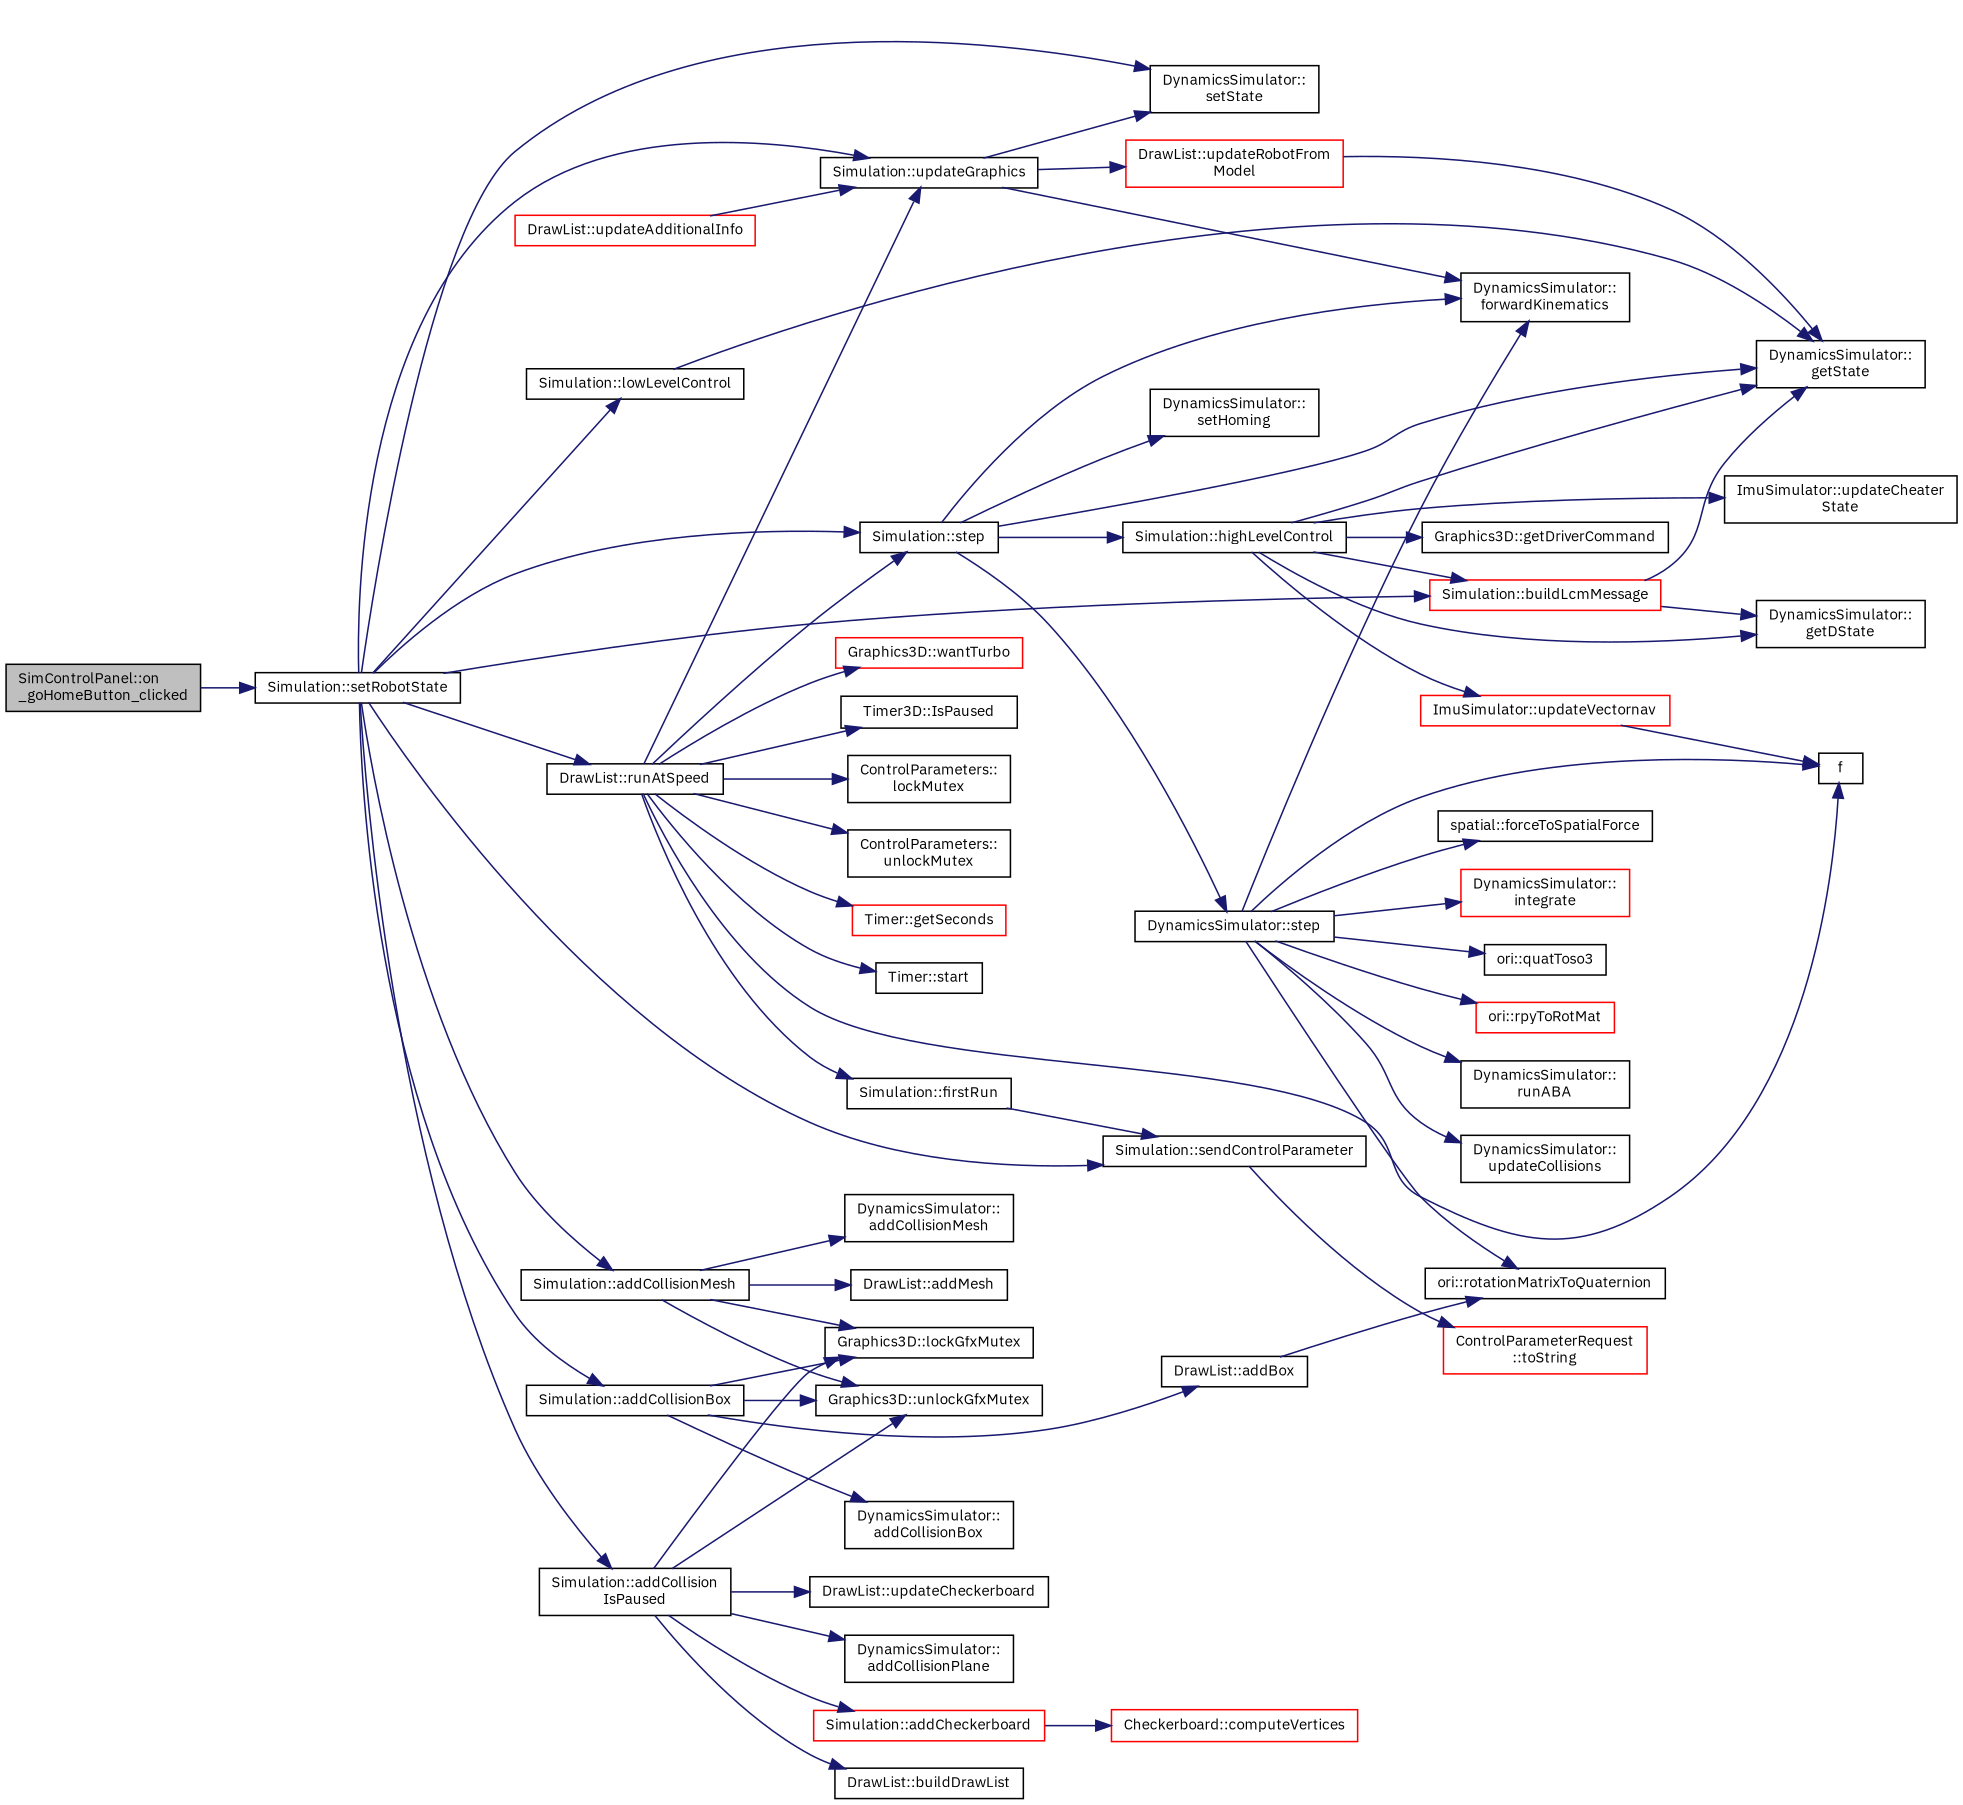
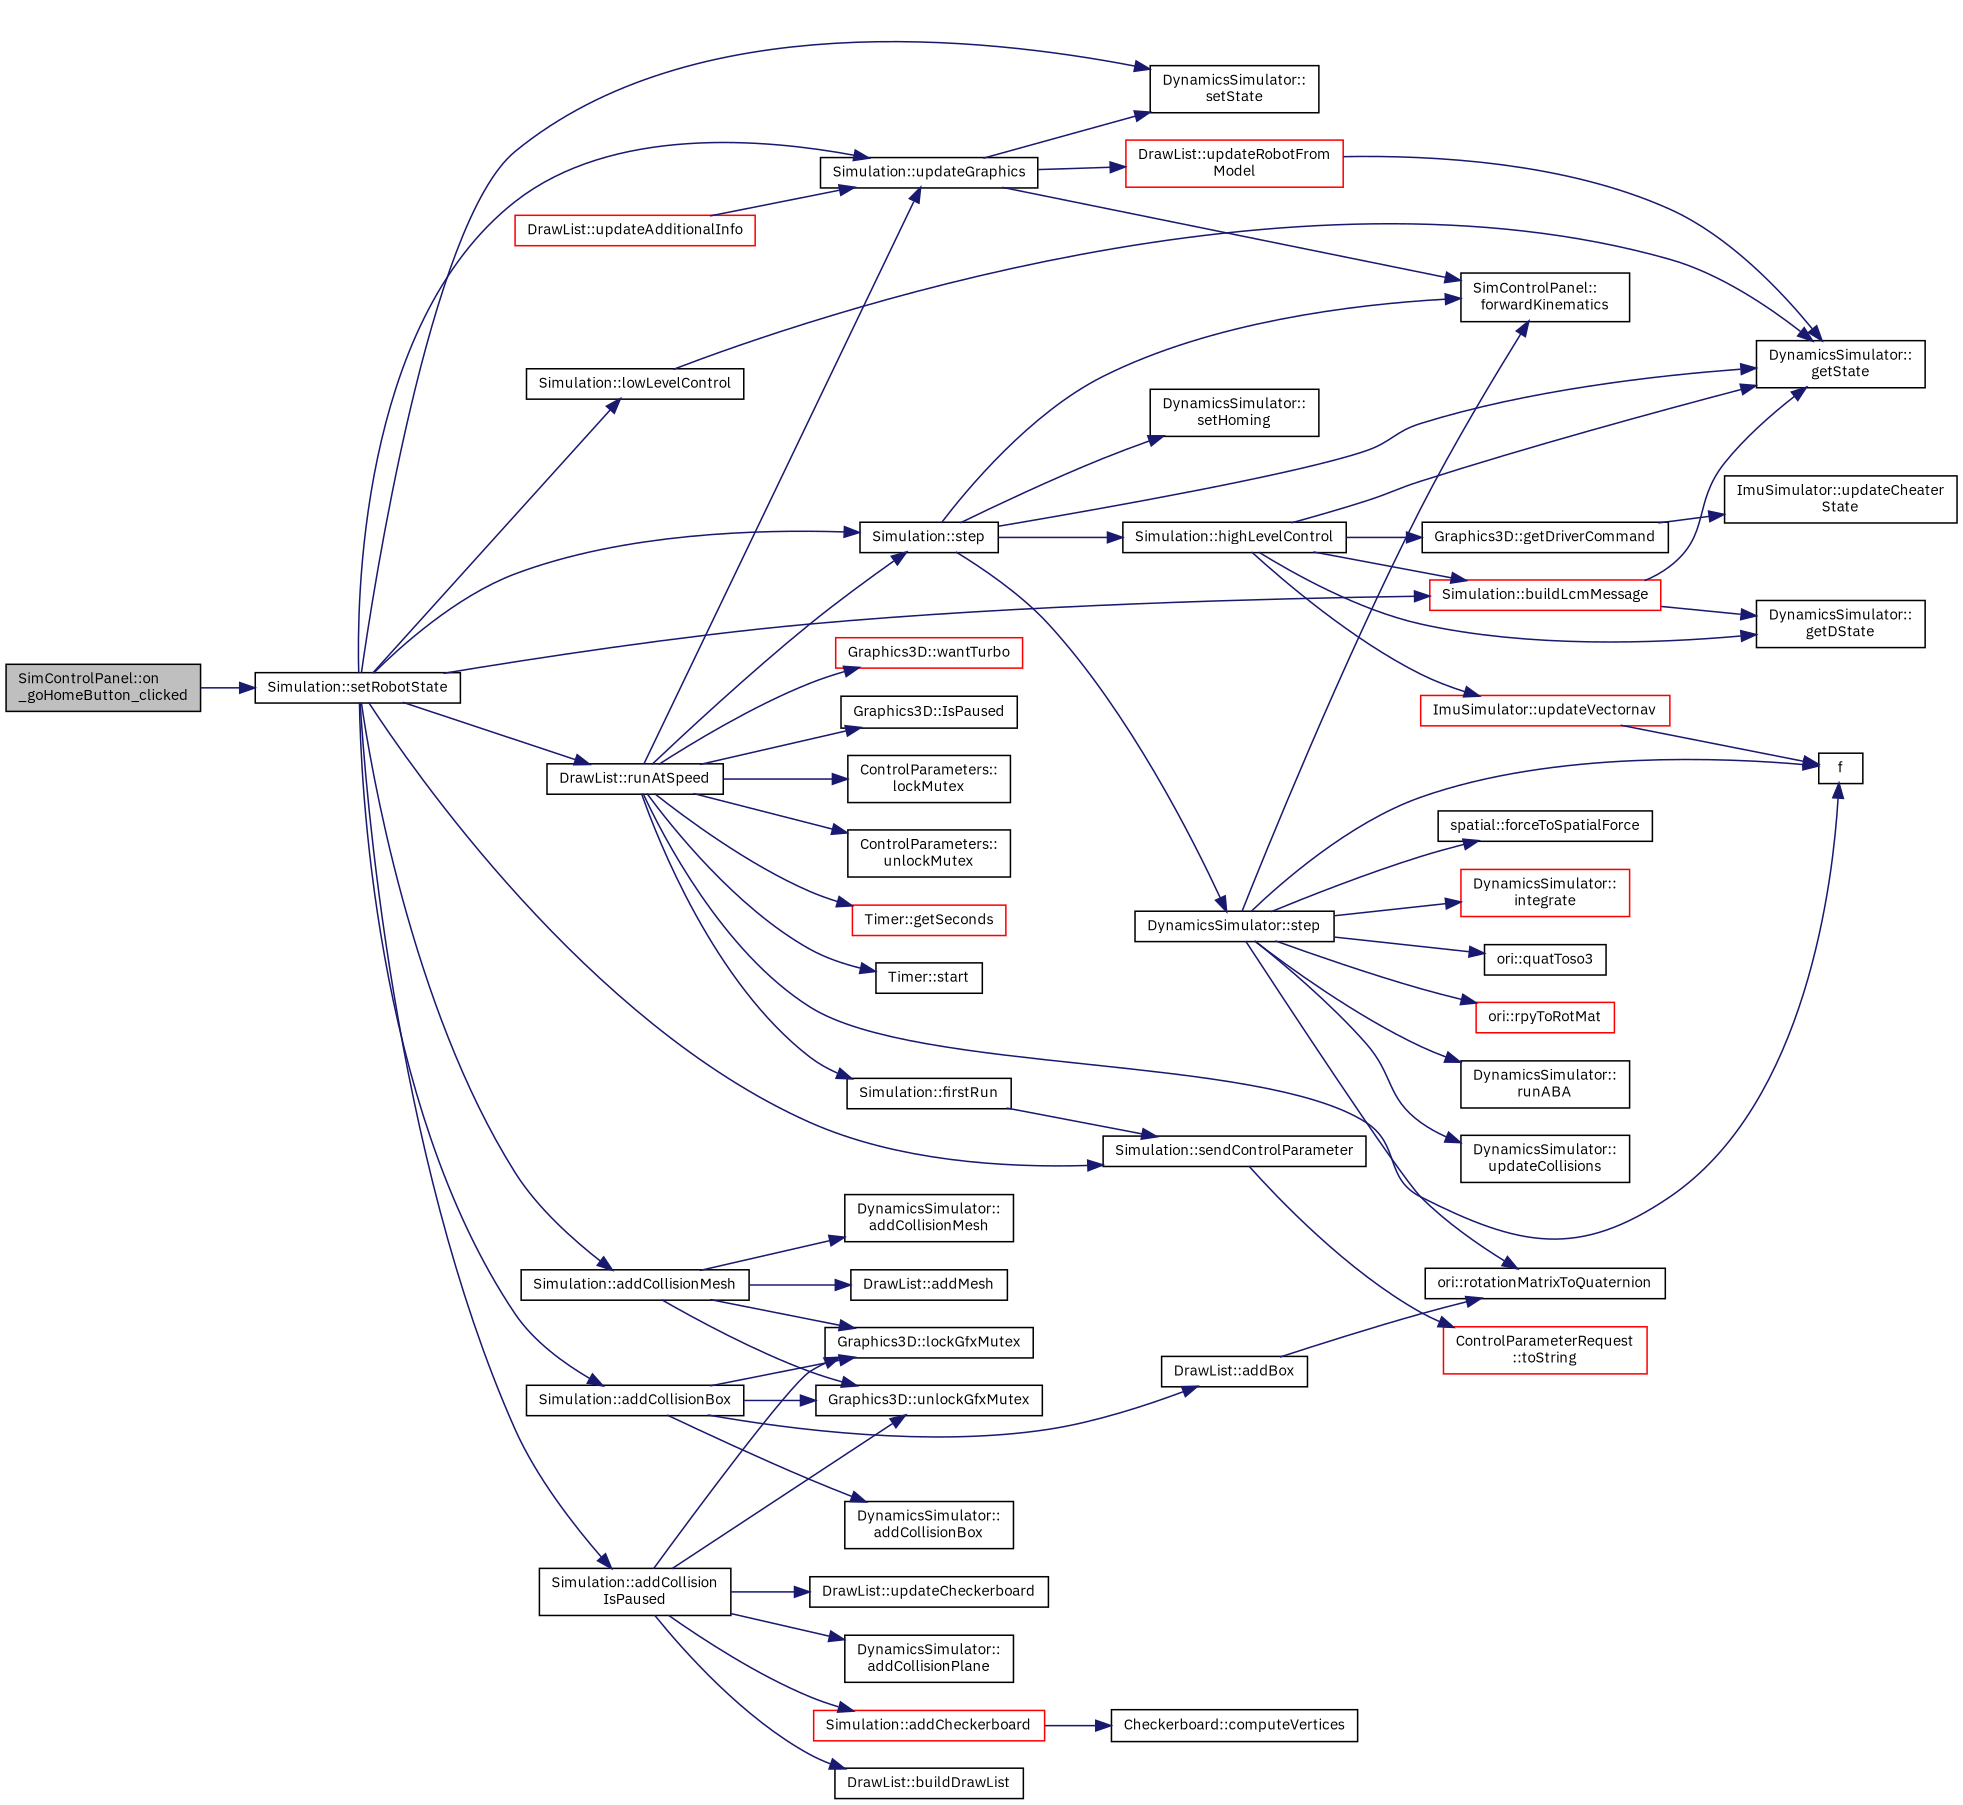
node "DynamicsSimulator:: forwardKinematics": label "DynamicsSimulator:: forwardKinematics" -> "SimControlPanel:: forwardKinematics"
edge "Simulation::highLevelControl" -> "ImuSimulator::updateCheater State": now "Graphics3D::getDriverCommand" -> "ImuSimulator::updateCheater State"
node "Timer3D::IsPaused": label "Timer3D::IsPaused" -> "Graphics3D::IsPaused"
node "Checkerboard::computeVertices": color red -> black
